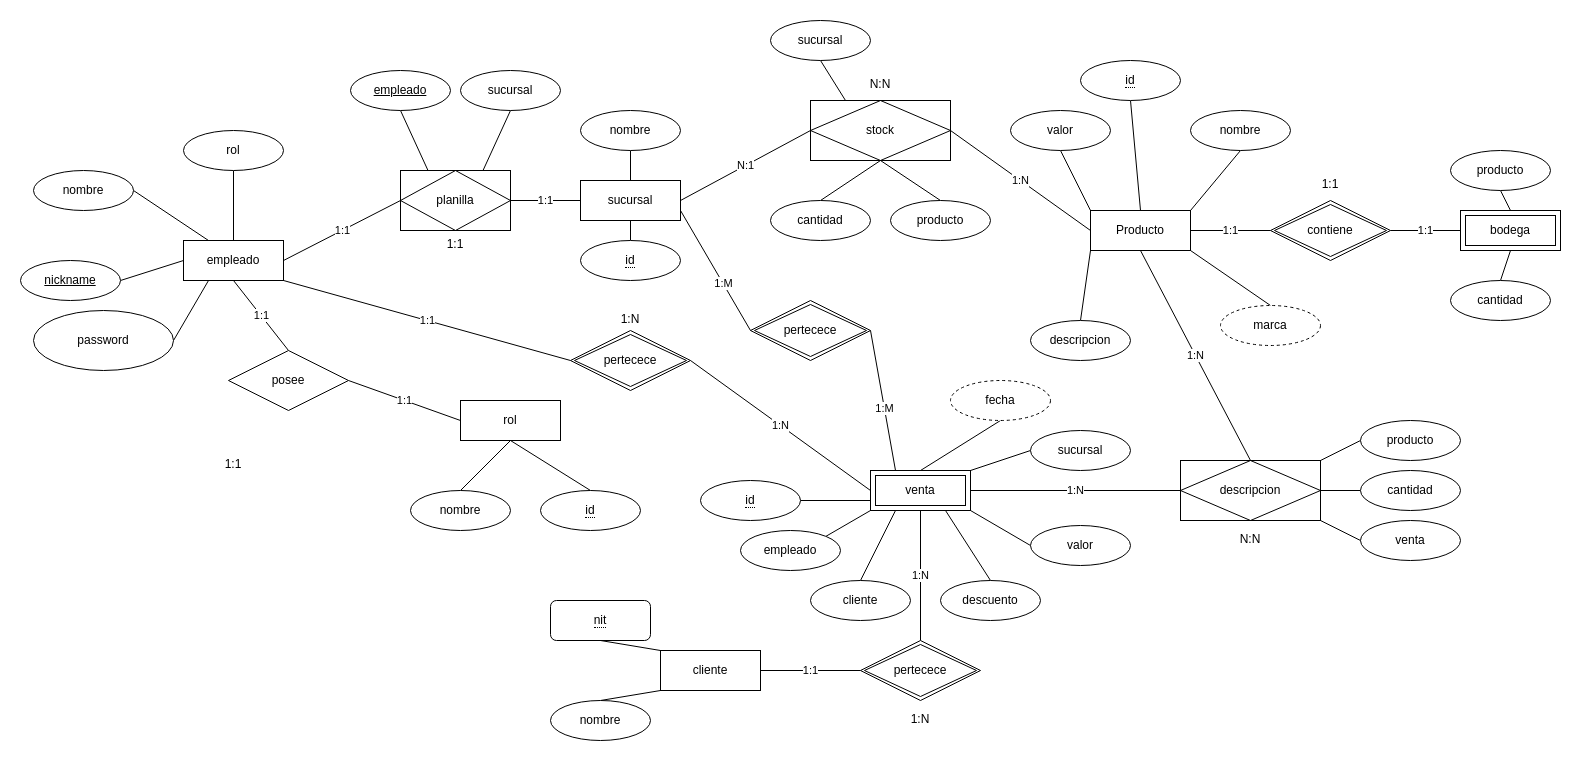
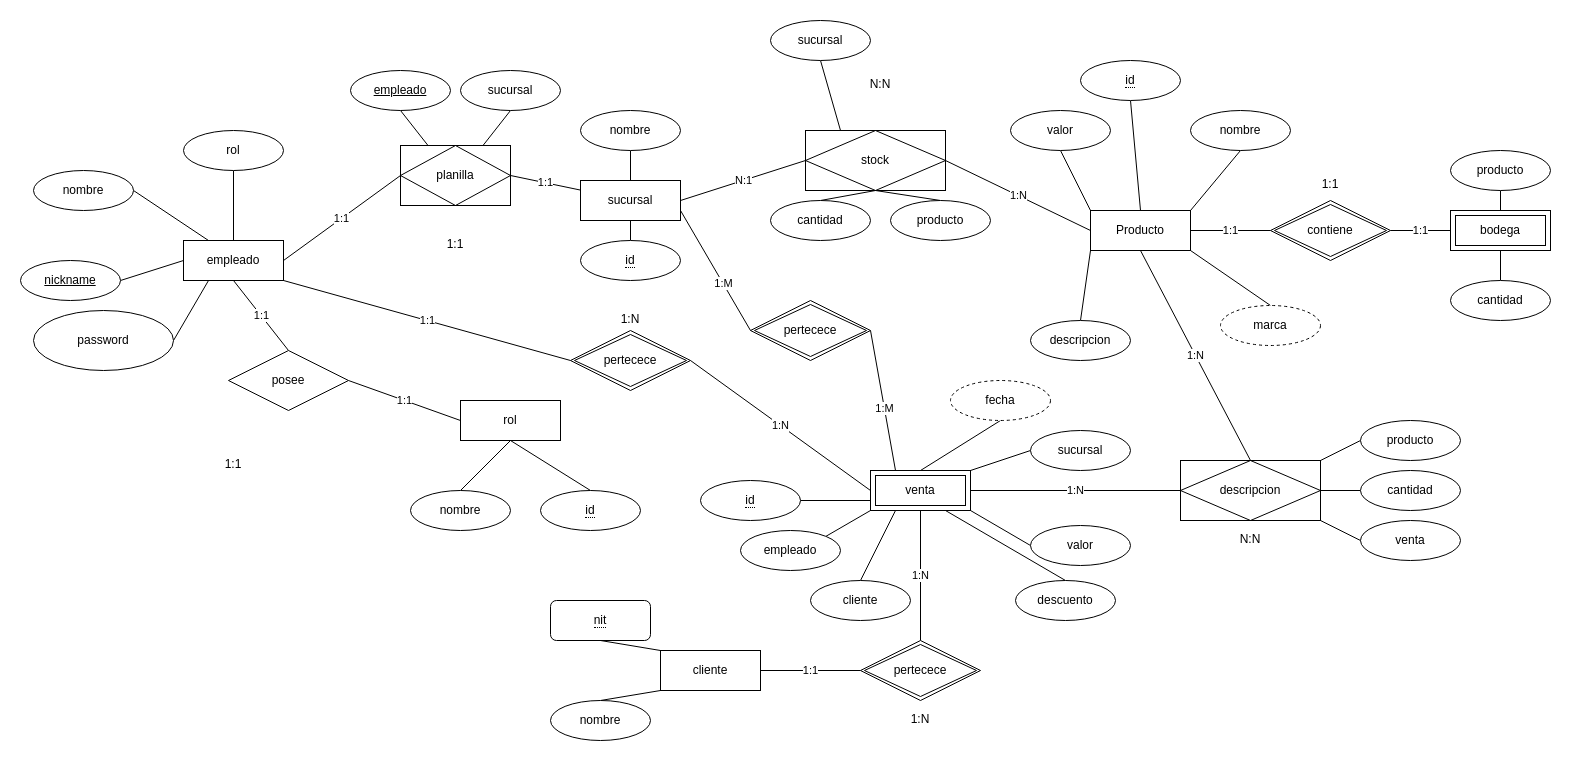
node "stock": moved (881, 131) -> (876, 161)
node "planilla": moved (456, 201) -> (456, 176)
node "bodega": moved (1511, 231) -> (1501, 231)
node "descuento": moved (991, 601) -> (1066, 601)
